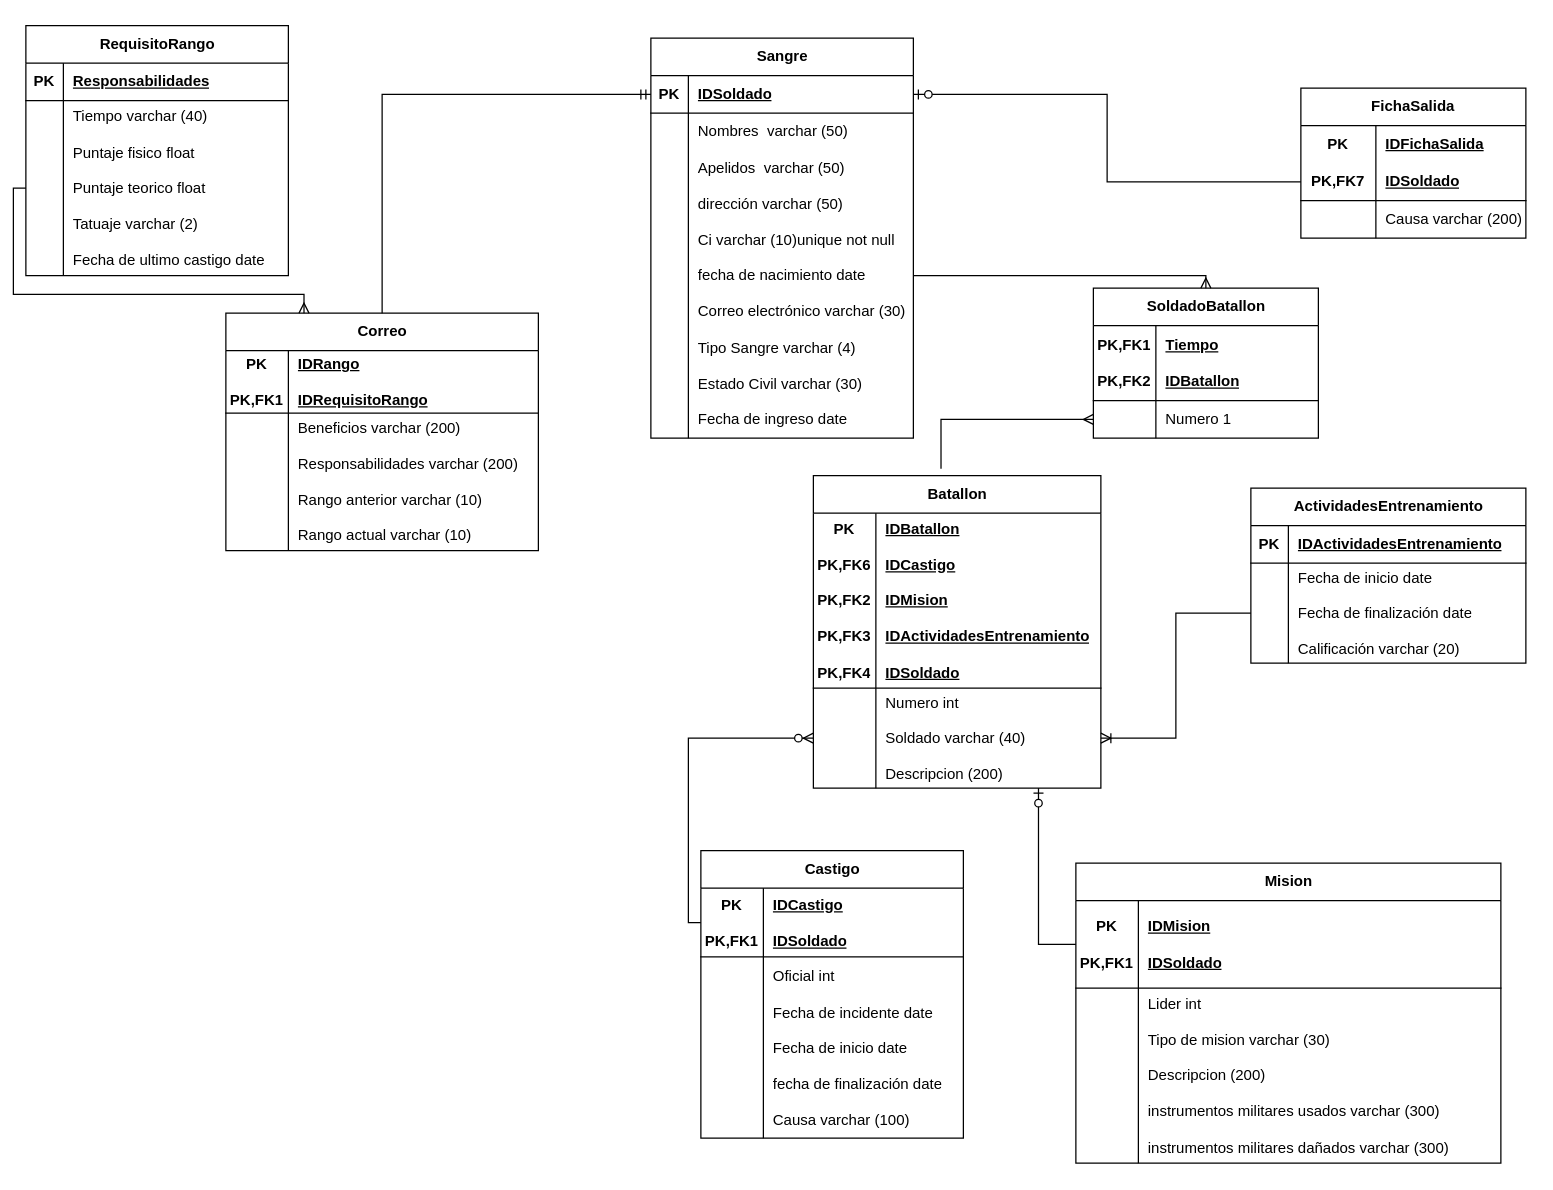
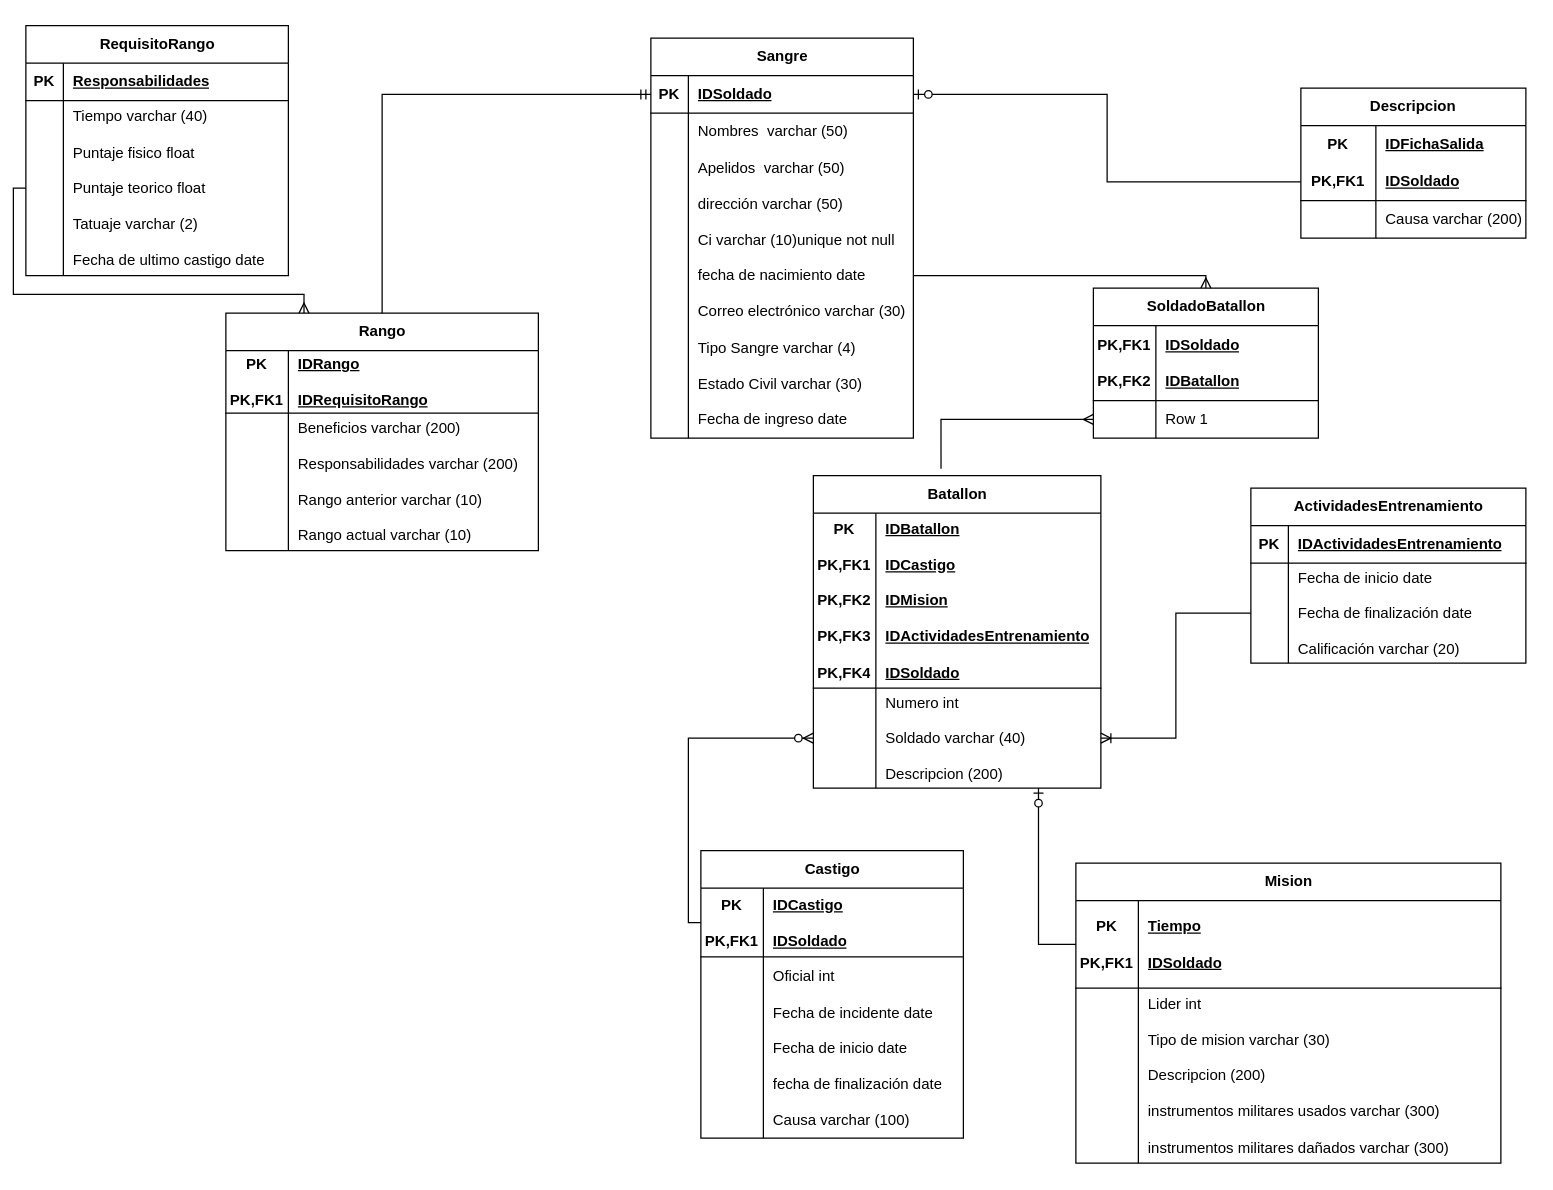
node "FichaSalida": label "FichaSalida" -> "Descripcion"
node "PK,FK7": label "PK,FK7" -> "PK,FK1"
node "Correo": label "Correo" -> "Rango"
node "Tiempo IDBatallon": label "Tiempo IDBatallon" -> "IDSoldado IDBatallon"
node "Numero 1": label "Numero 1" -> "Row 1"
node "PK PK,FK6 PK,FK2 PK,FK3 PK,FK4": label "PK PK,FK6 PK,FK2 PK,FK3 PK,FK4" -> "PK PK,FK1 PK,FK2 PK,FK3 PK,FK4"
node "IDMision IDSoldado": label "IDMision IDSoldado" -> "Tiempo IDSoldado"
